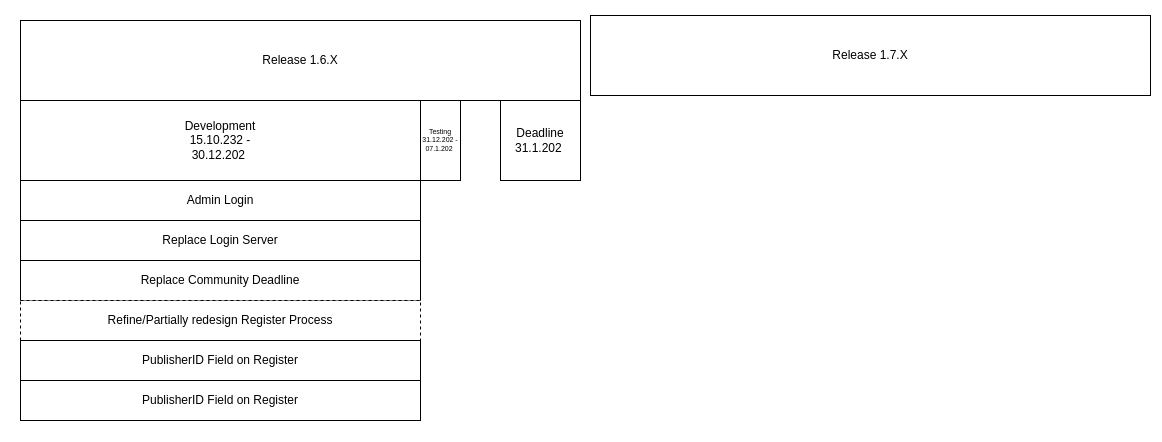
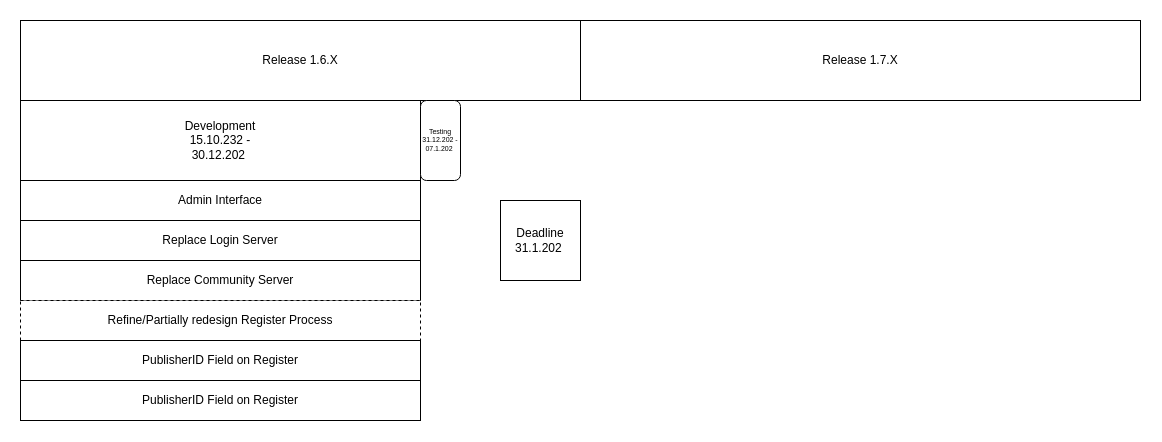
node "Release 1.7.X": moved (871, 56) -> (861, 61)
node "Testing31.12.202 -07.1.202": shape rectangle -> rounded rectangle
node "Deadline31.1.202": moved (541, 141) -> (541, 241)
node "Admin Login": label "Admin Login" -> "Admin Interface"
node "Replace Community Deadline": label "Replace Community Deadline" -> "Replace Community Server"
